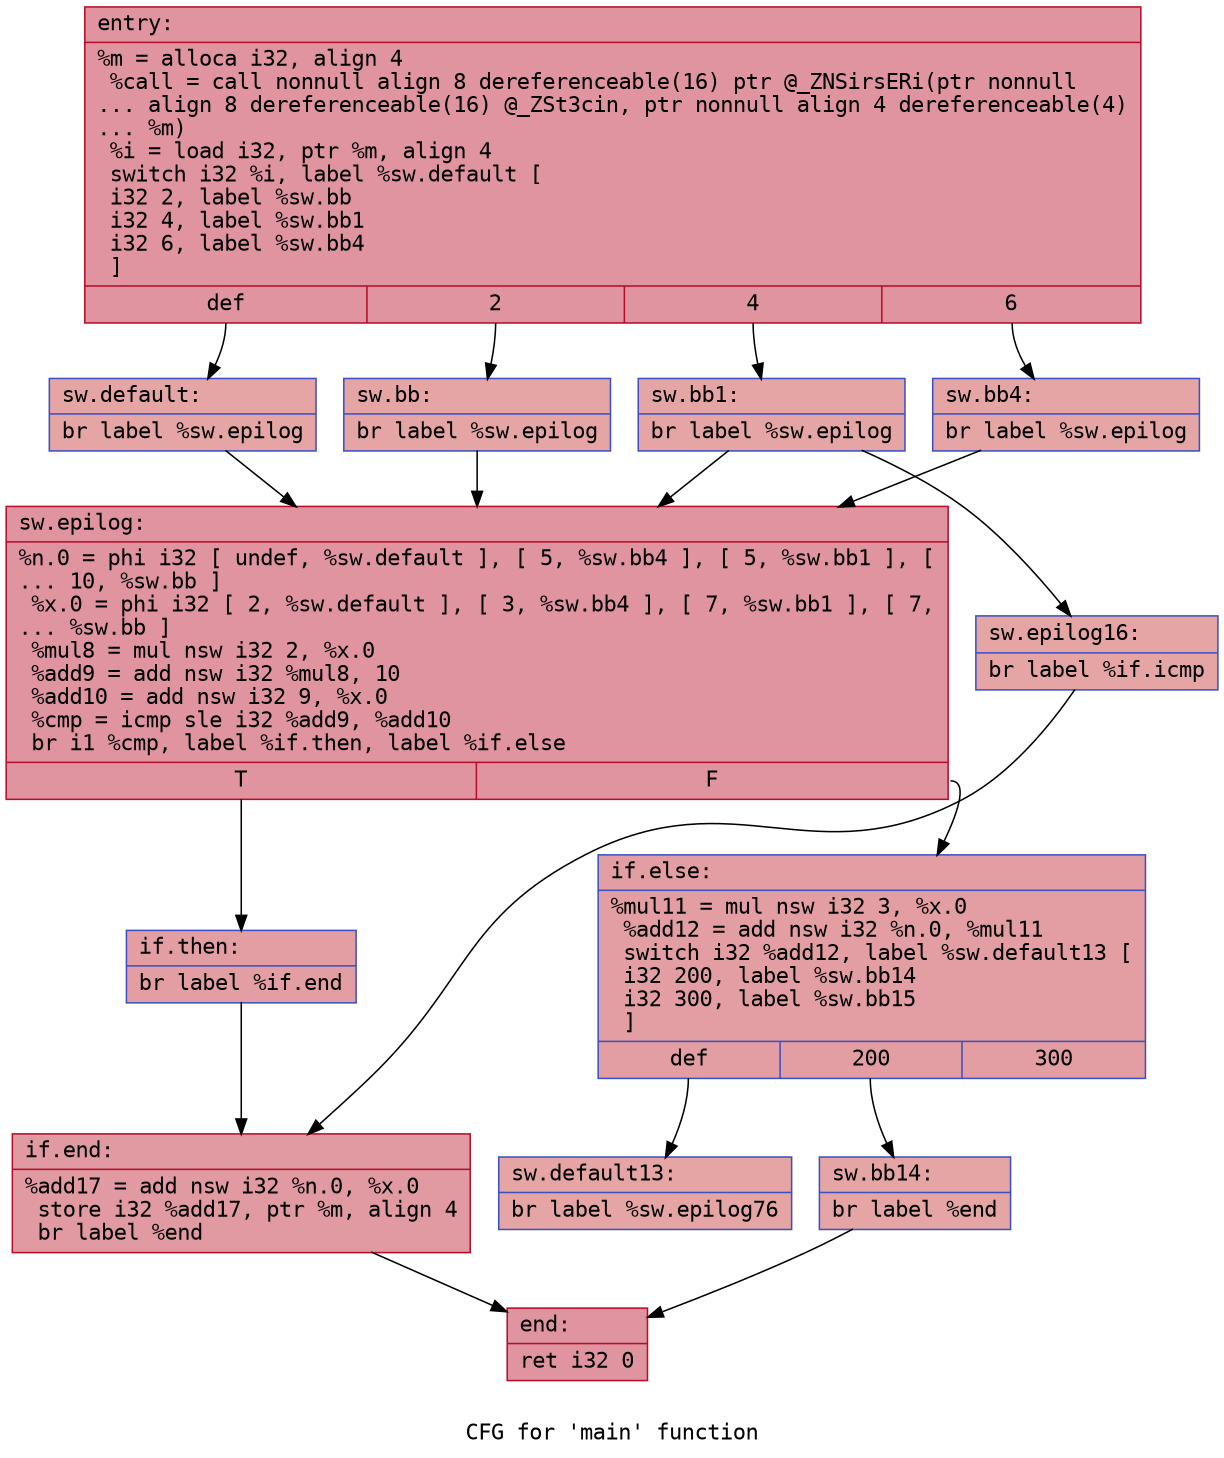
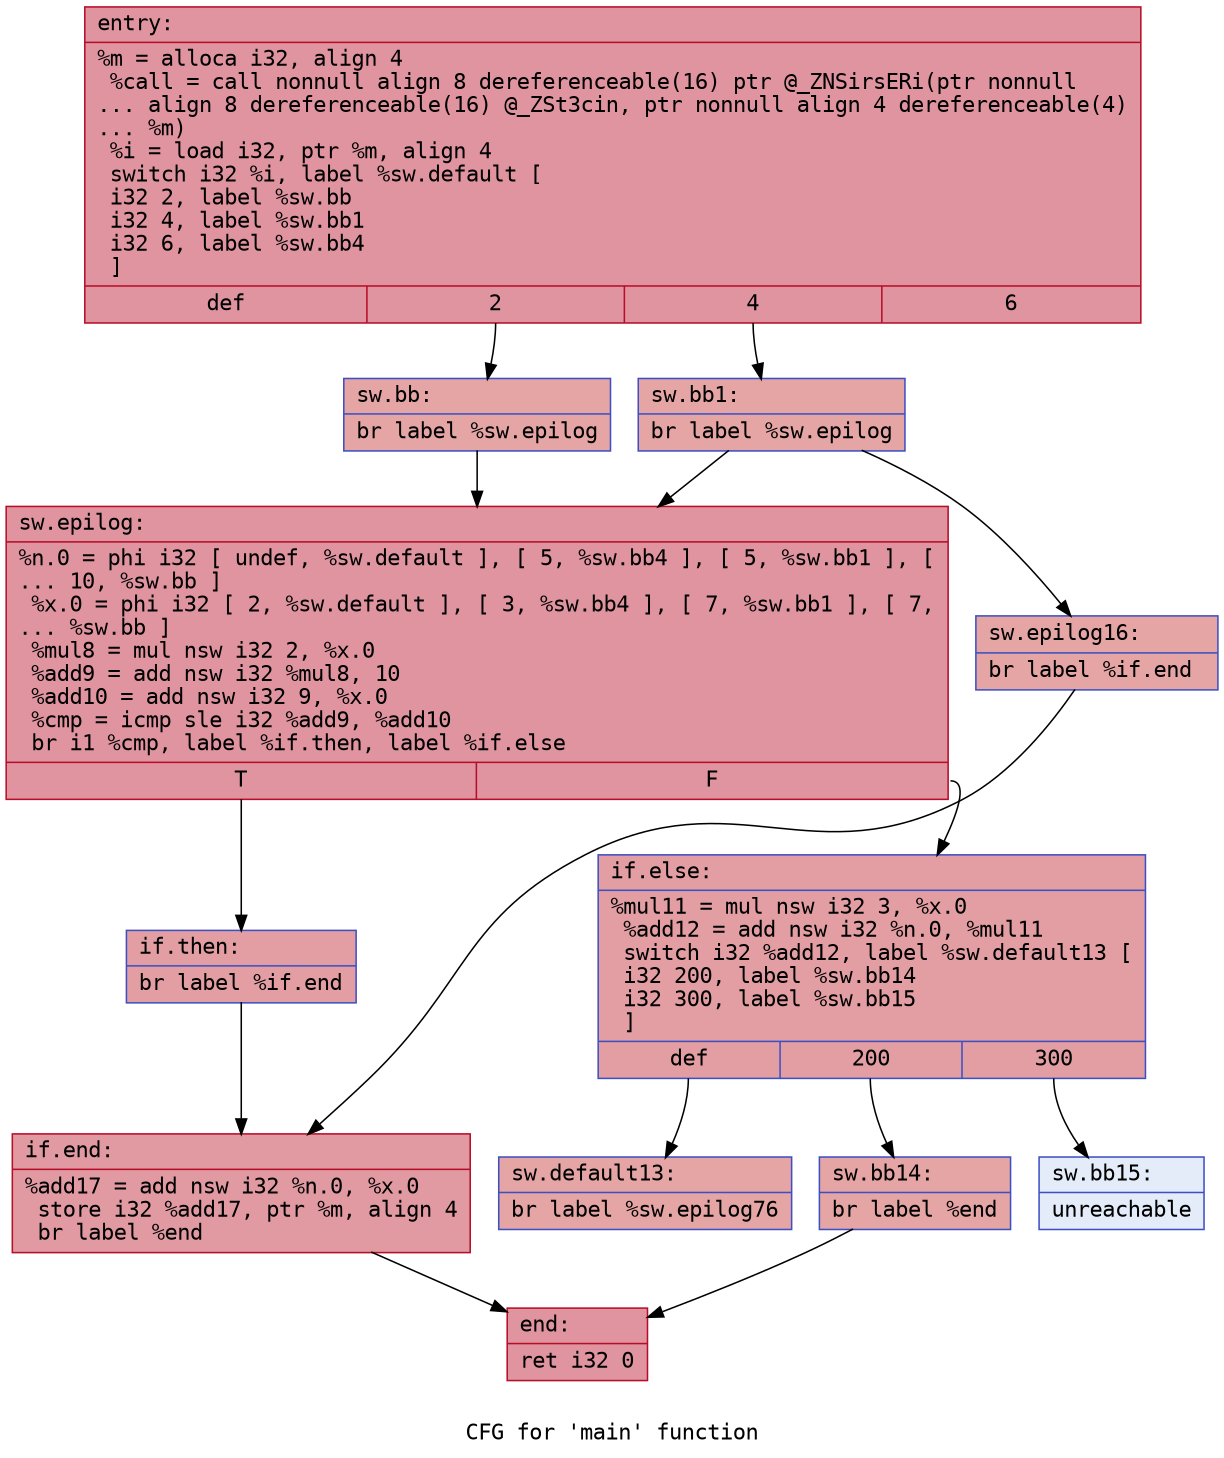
node "sw.default:": removed
node "sw.bb4:": removed
node "sw.epilog16:": text "br label %if.icmp" -> "br label %if.end"
node "sw.bb15:": added
